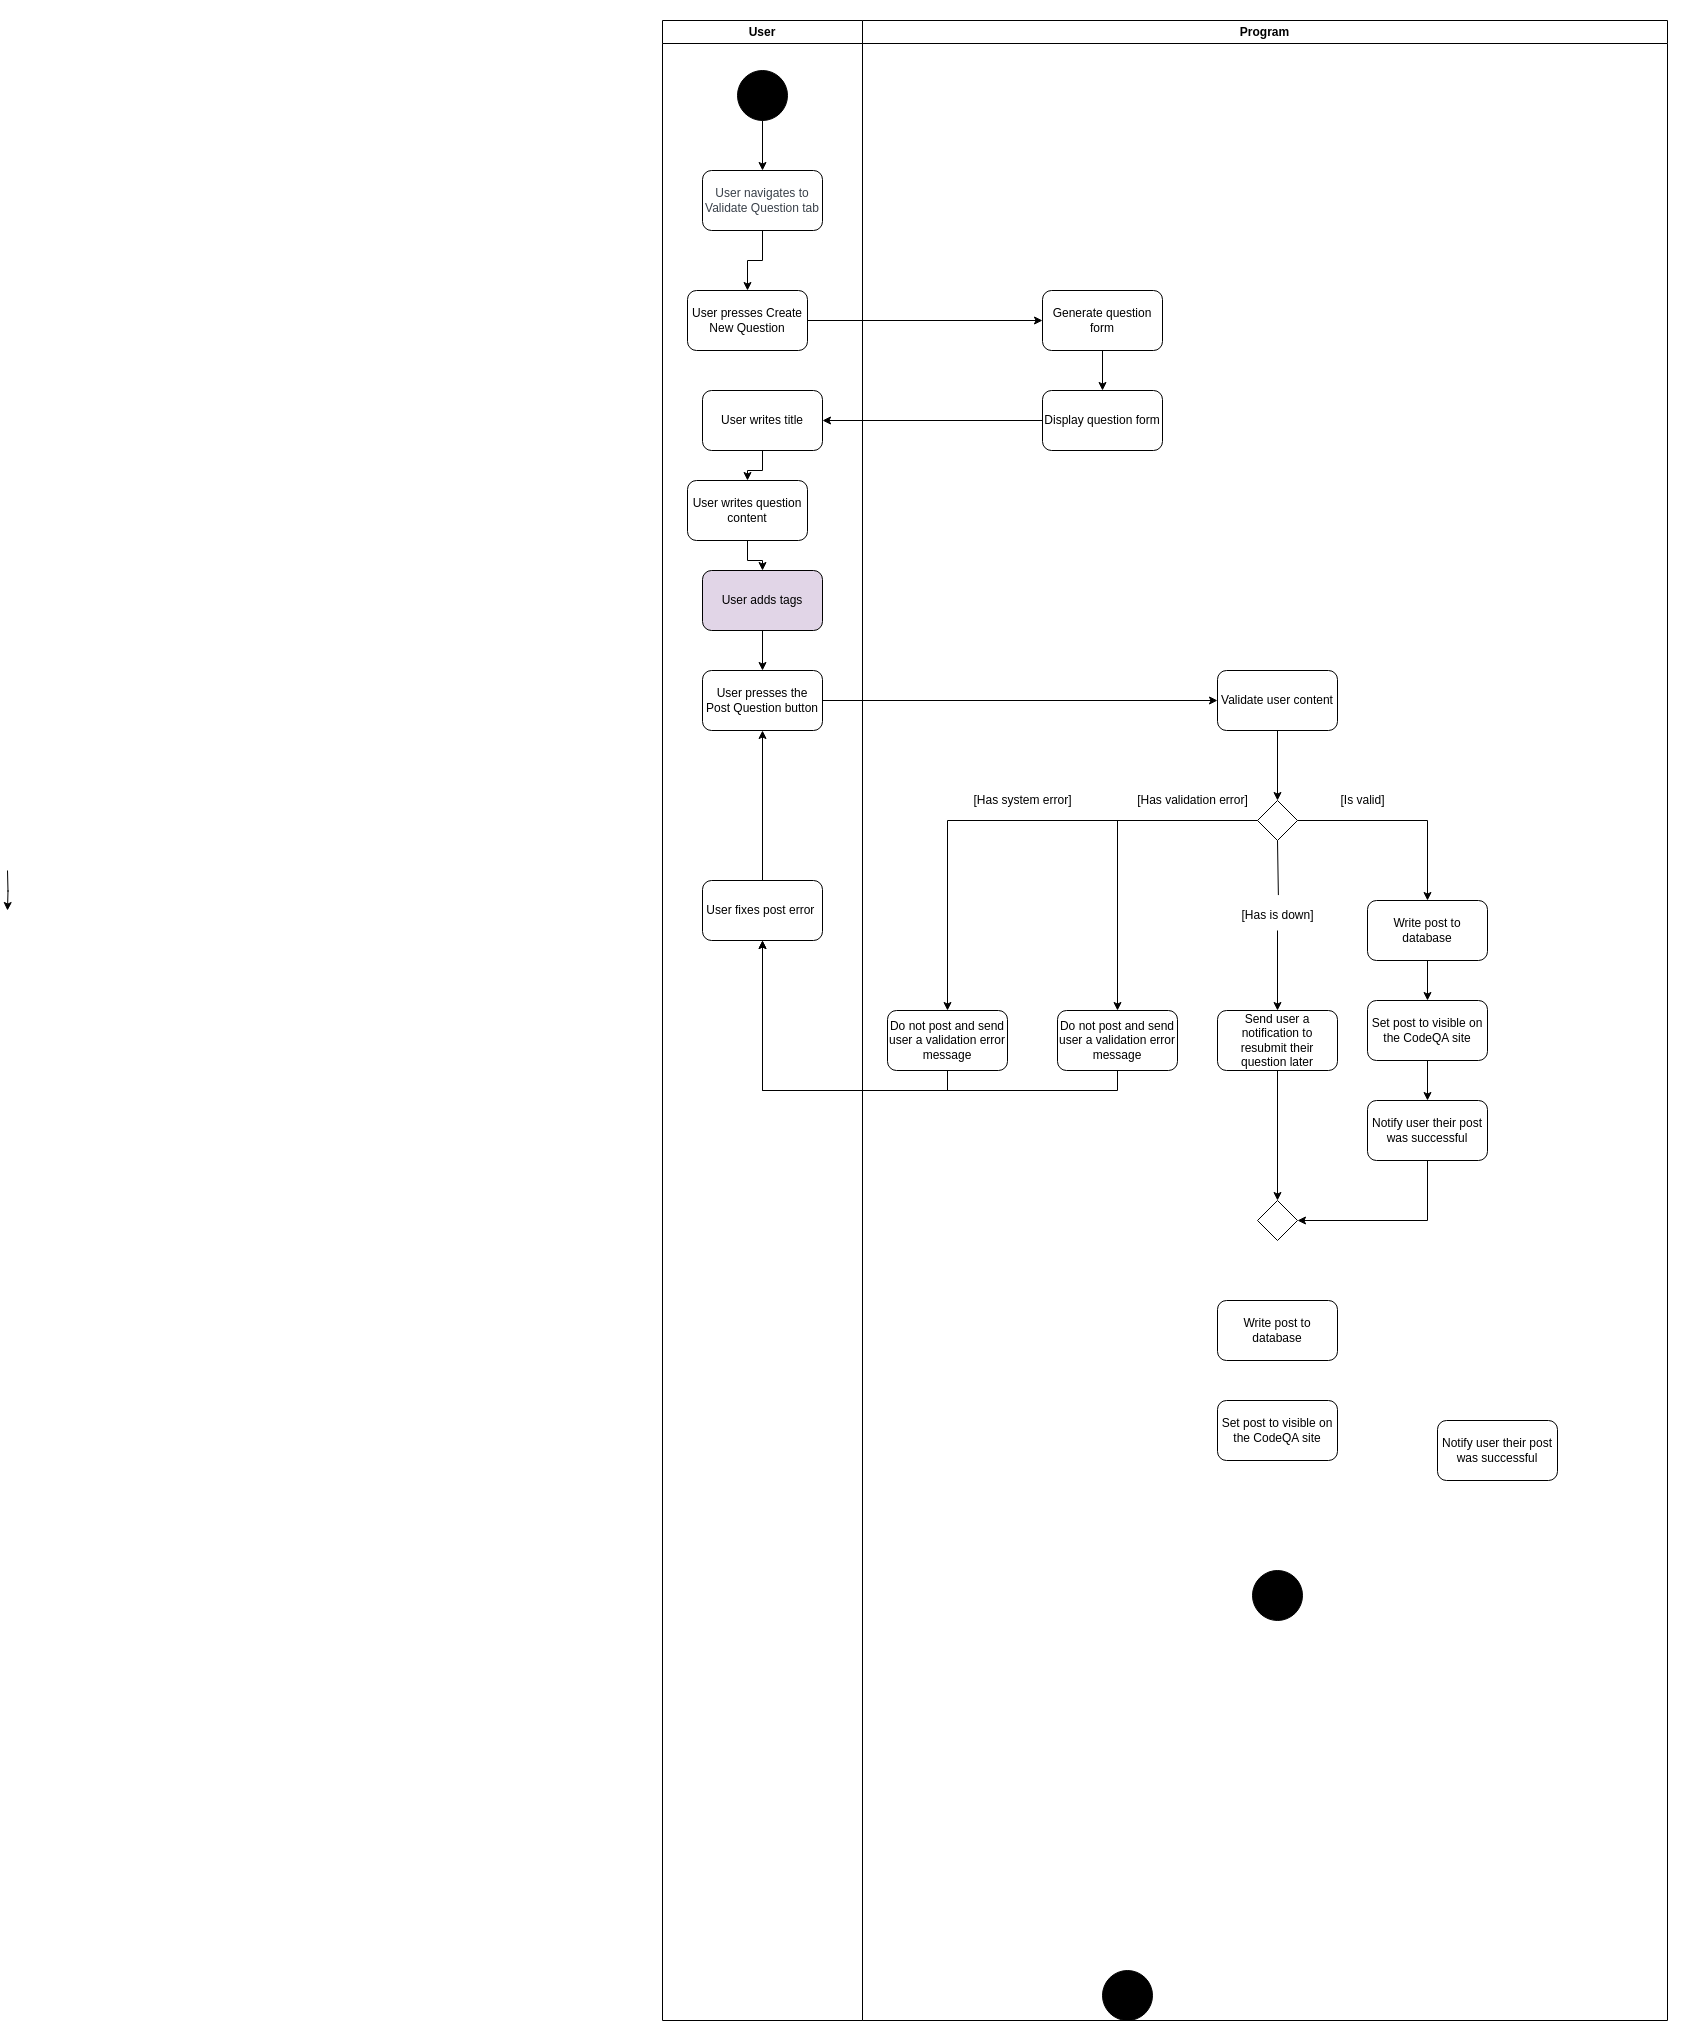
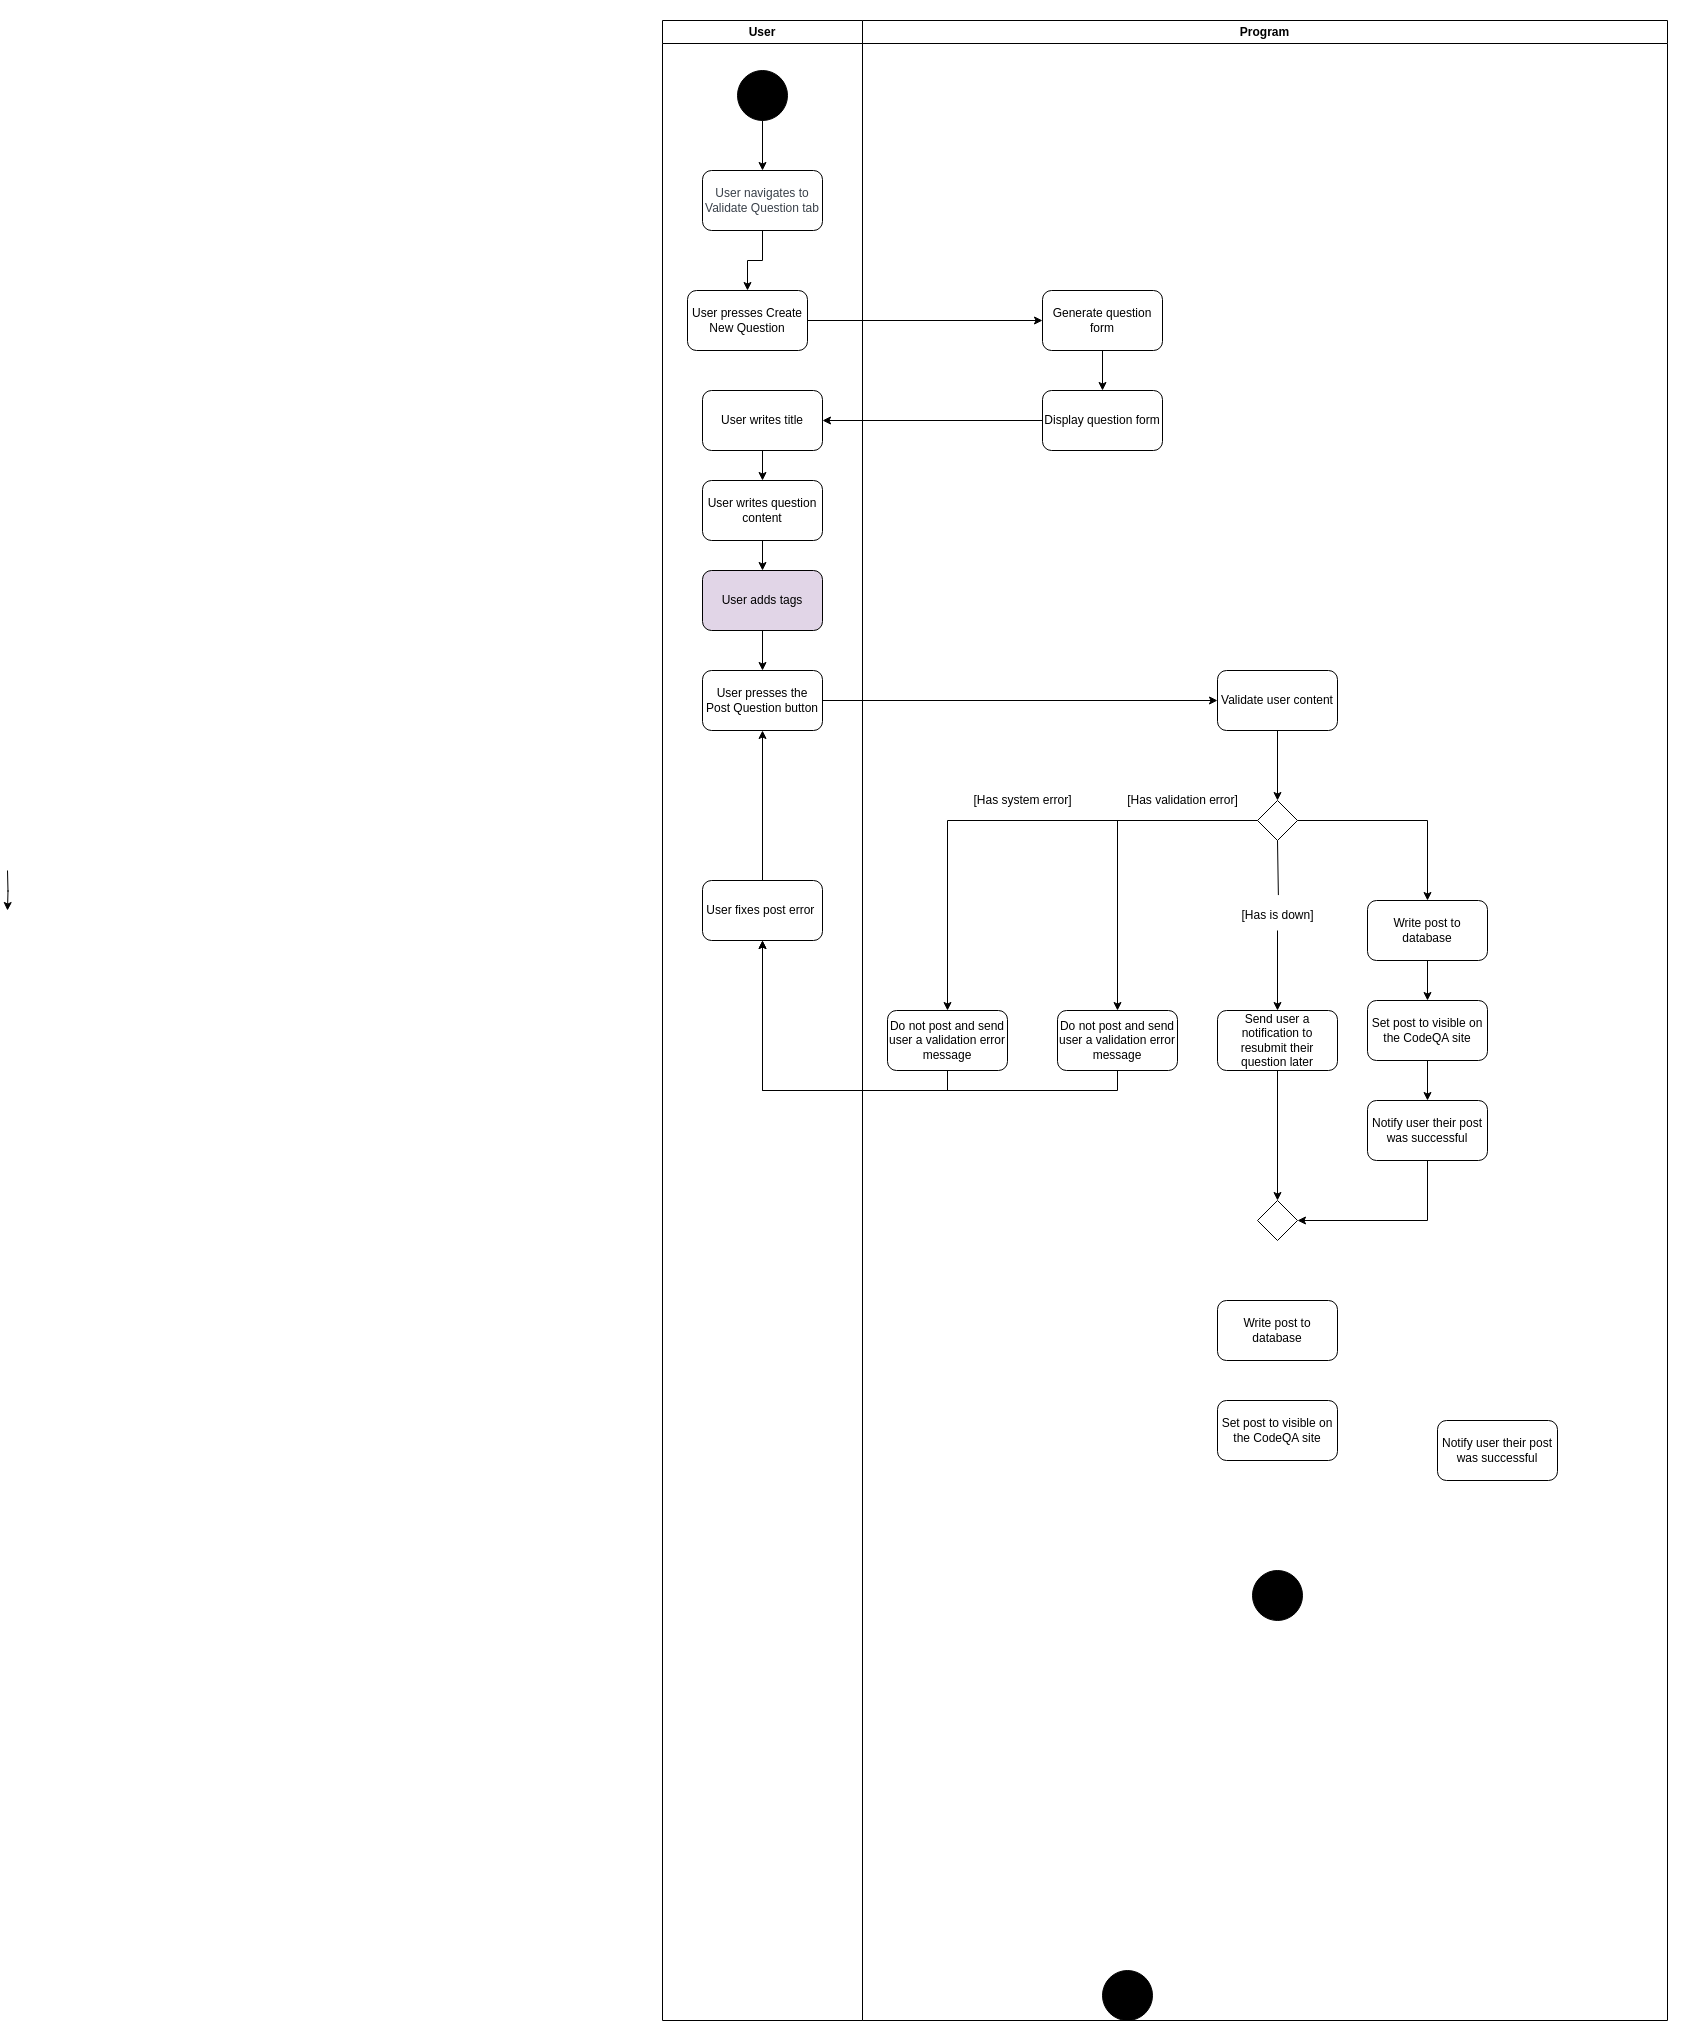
node "User writes question content": moved (748, 511) -> (763, 511)
node "[Has validation error]": moved (1193, 801) -> (1183, 801)
node "[Is valid]": removed
